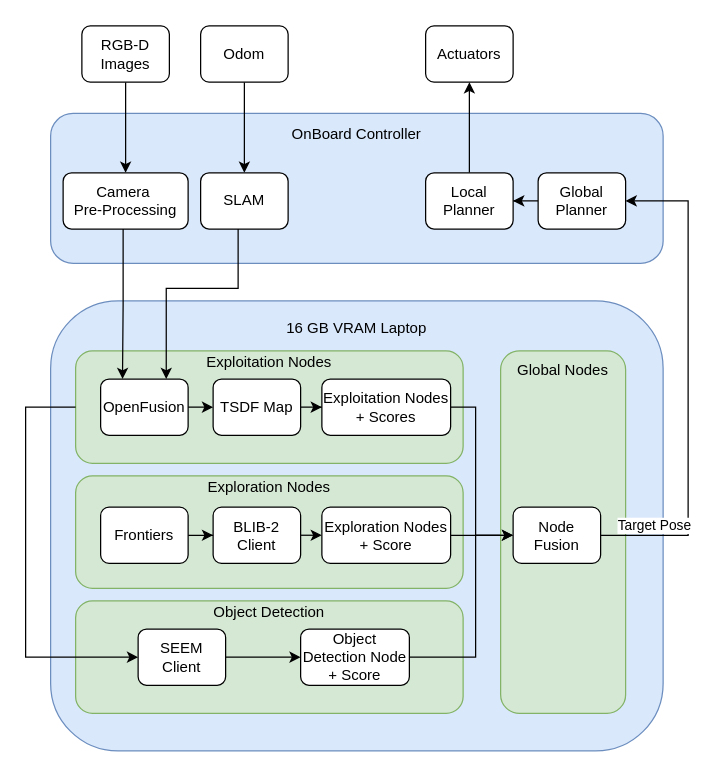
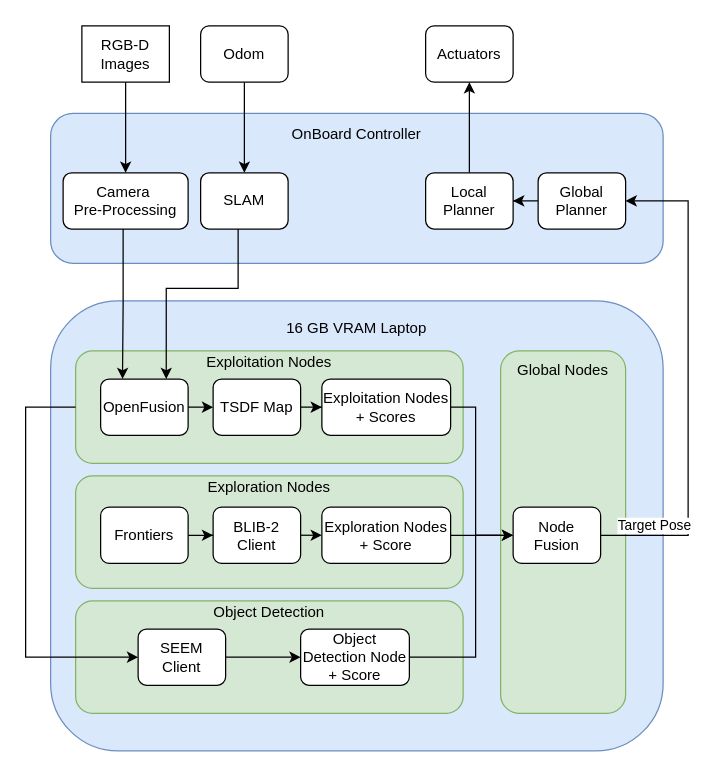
node "RGB-D Images": shape rounded rectangle -> rectangle
